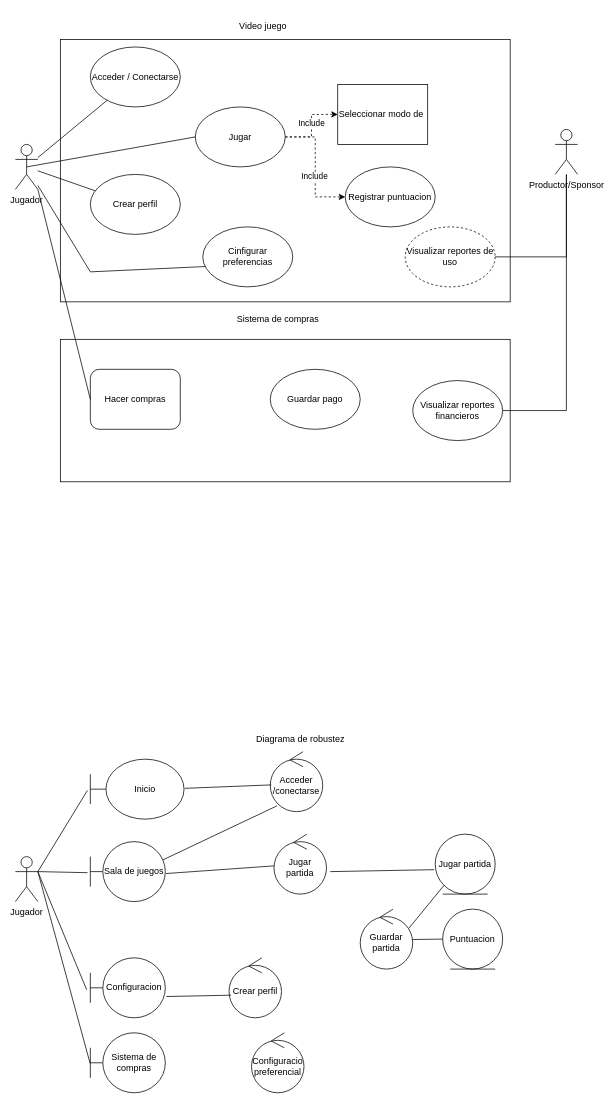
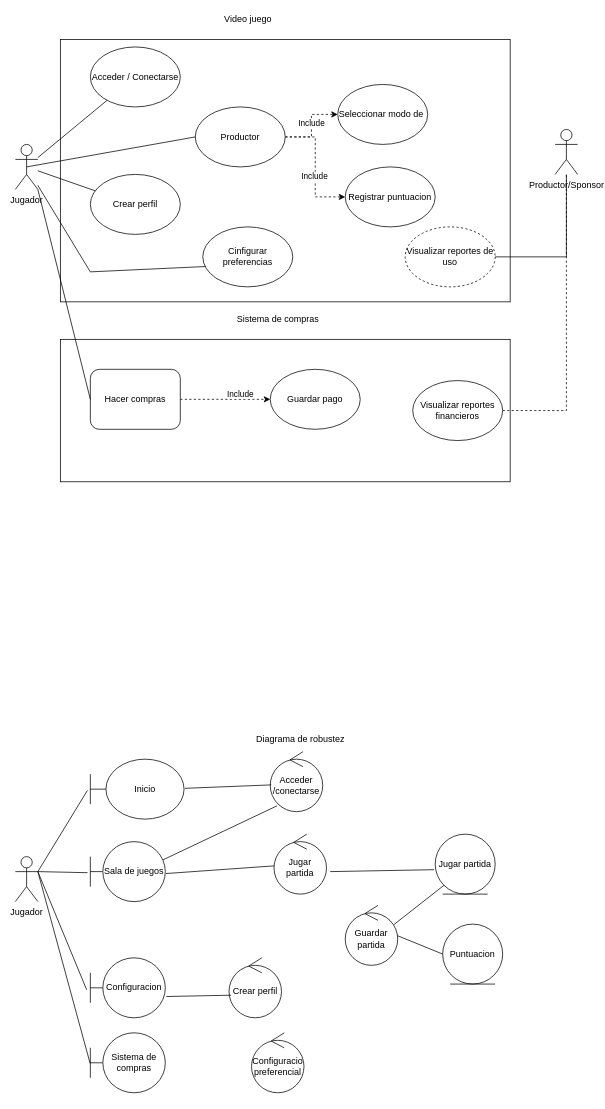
node "Video juego": moved (263, 27) -> (248, 19)
node "Seleccionar modo de": shape rectangle -> ellipse
node "Jugar": label "Jugar" -> "Productor"
edge "Productor/Sponsor" -- "Visualizar reportes financieros": style solid -> dashed
edge "Hacer compras" -> "Guardar pago": added, label "Include"
node "Guardar partida": moved (387, 939) -> (372, 936)
node "Puntuacion": moved (473, 939) -> (473, 954)
